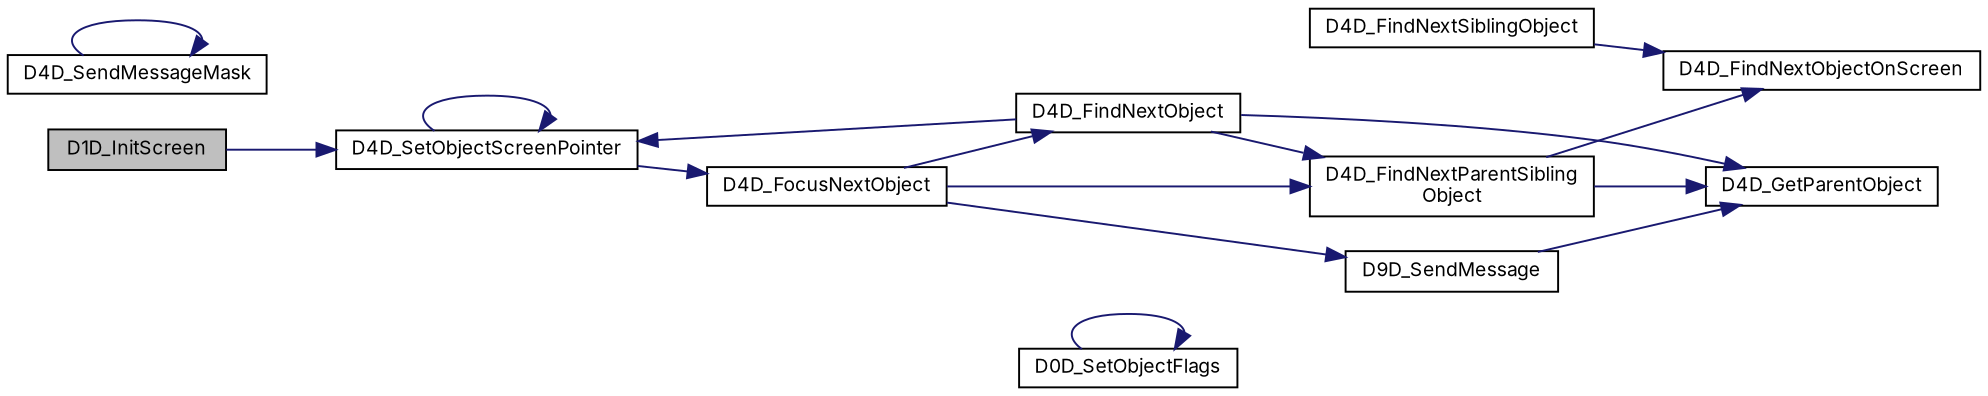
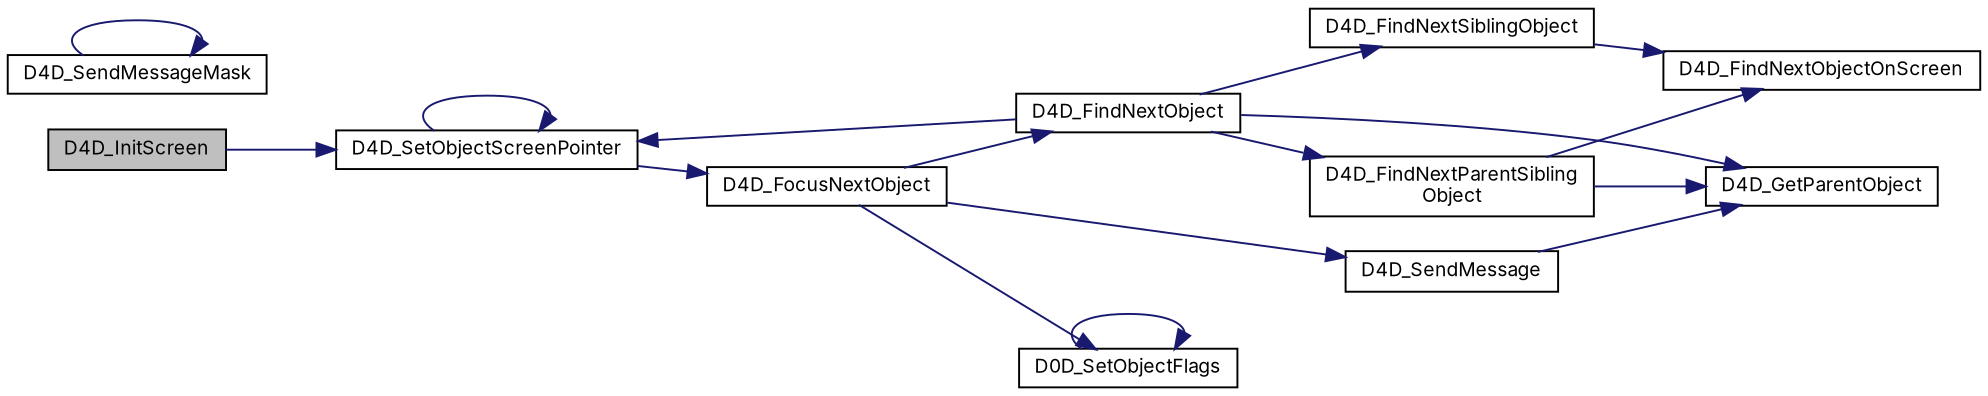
edge "D4D_FindNextObject" -> "D4D_FindNextSiblingObject": added
node "D1D_InitScreen": label "D1D_InitScreen" -> "D4D_InitScreen"
edge "D4D_FocusNextObject" -> "D4D_FindNextParentSibling Object": now "D4D_FocusNextObject" -> "D0D_SetObjectFlags"
node "D9D_SendMessage": label "D9D_SendMessage" -> "D4D_SendMessage"
